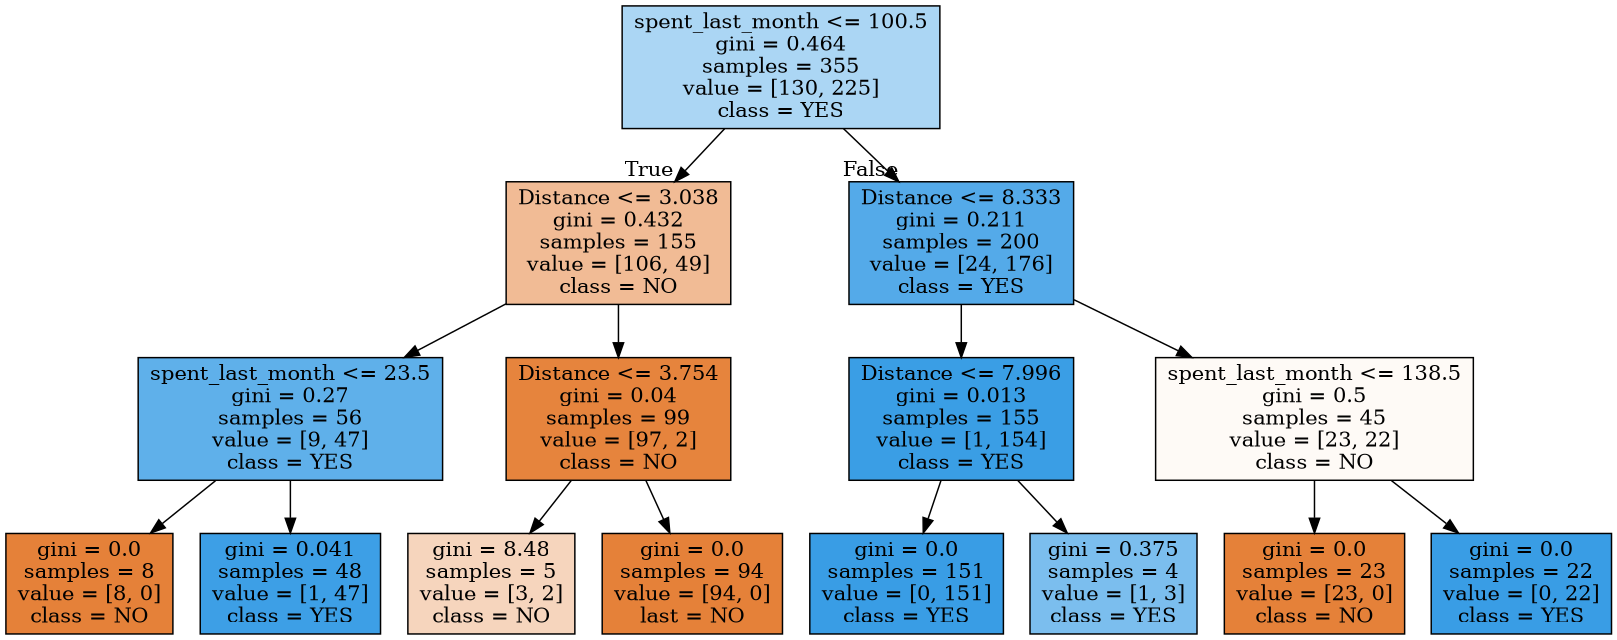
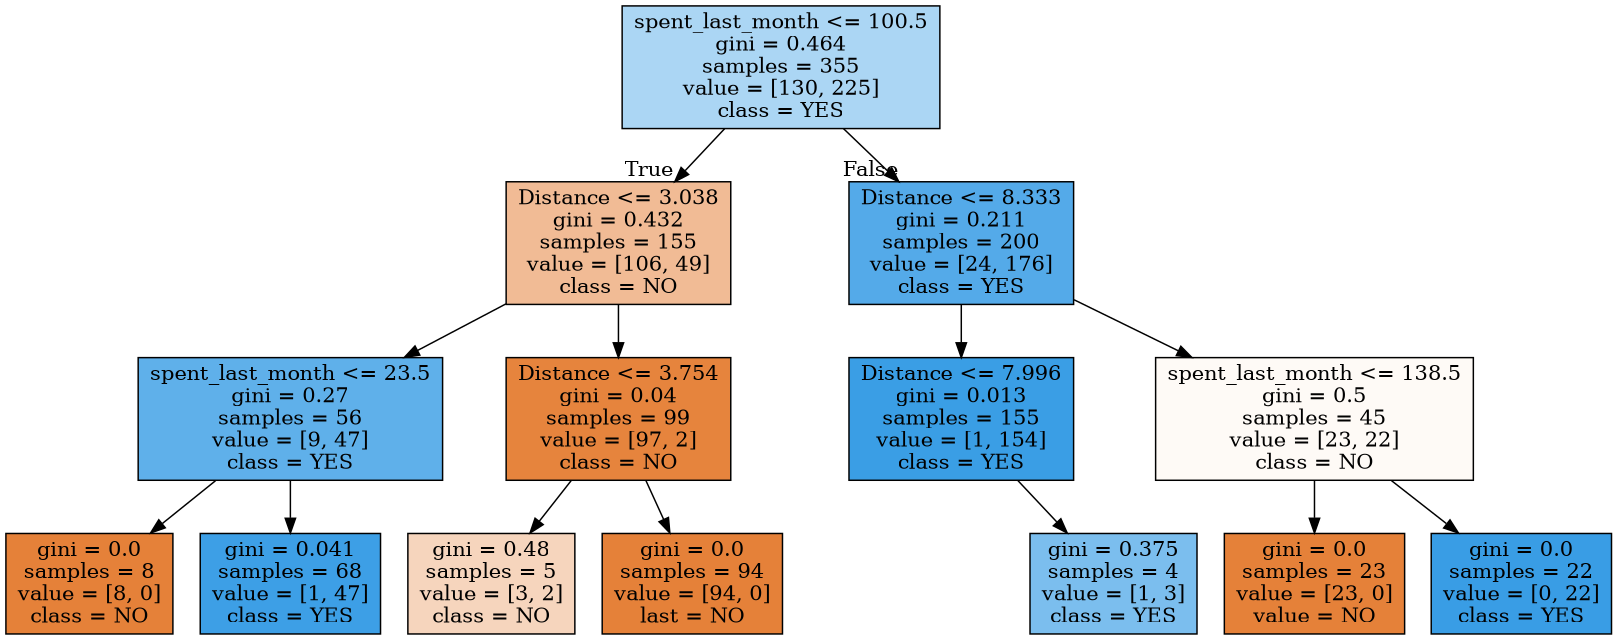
node "gini = 0.041 samples = 48 value = [1, 47] class = YES": label "gini = 0.041 samples = 48 value = [1, 47] class = YES" -> "gini = 0.041 samples = 68 value = [1, 47] class = YES"
node "gini = 8.48 samples = 5 value = [3, 2] class = NO": label "gini = 8.48 samples = 5 value = [3, 2] class = NO" -> "gini = 0.48 samples = 5 value = [3, 2] class = NO"
node "gini = 0.0 samples = 151 value = [0, 151] class = YES": removed
node "gini = 0.0 samples = 23 value = [23, 0] class = NO": label "gini = 0.0 samples = 23 value = [23, 0] class = NO" -> "gini = 0.0 samples = 23 value = [23, 0] value = NO"
